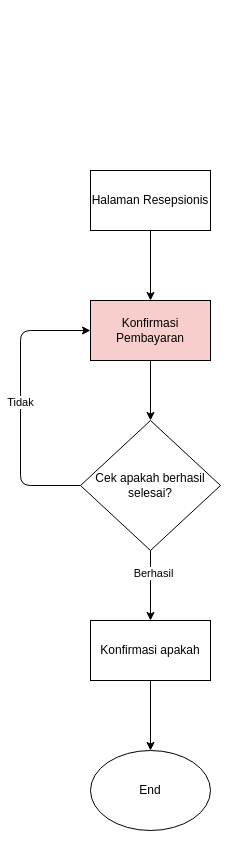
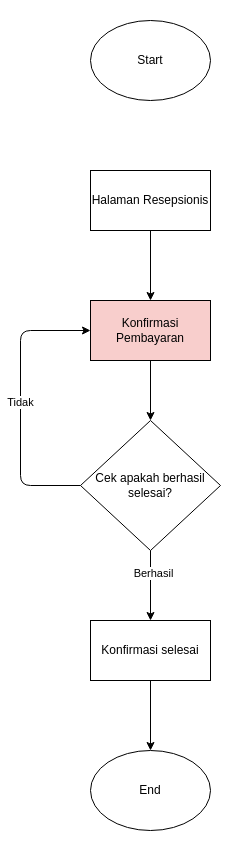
node "Start": added
node "Konfirmasi apakah": label "Konfirmasi apakah" -> "Konfirmasi selesai"
